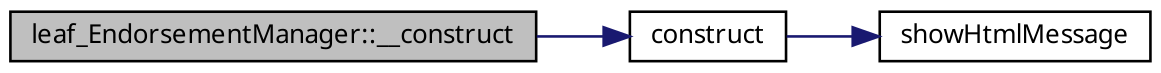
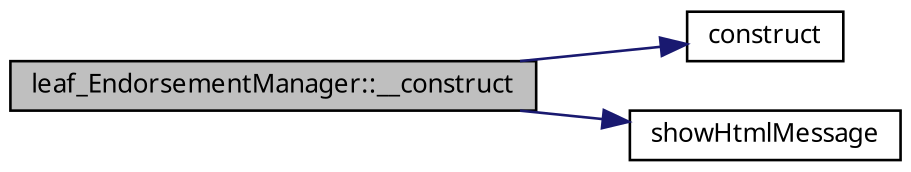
edge "construct" -> "showHtmlMessage": now "leaf_EndorsementManager::__construct" -> "showHtmlMessage"
